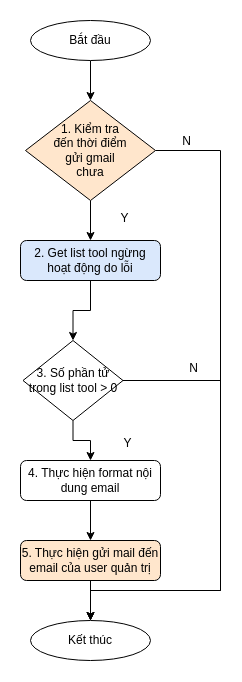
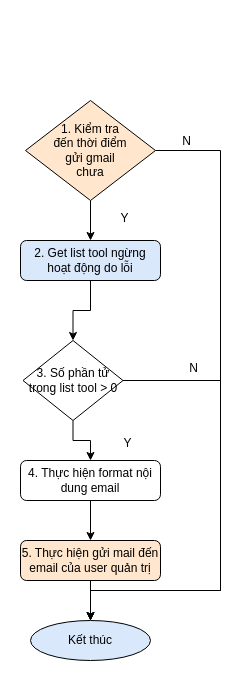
node "Bắt đầu": removed
edge "Bắt đầu" -> "1. Kiểm tra đến thời điểm gửi gmail chưa": removed
node "Kết thúc": fillcolor #ffffff -> #dae8fc
